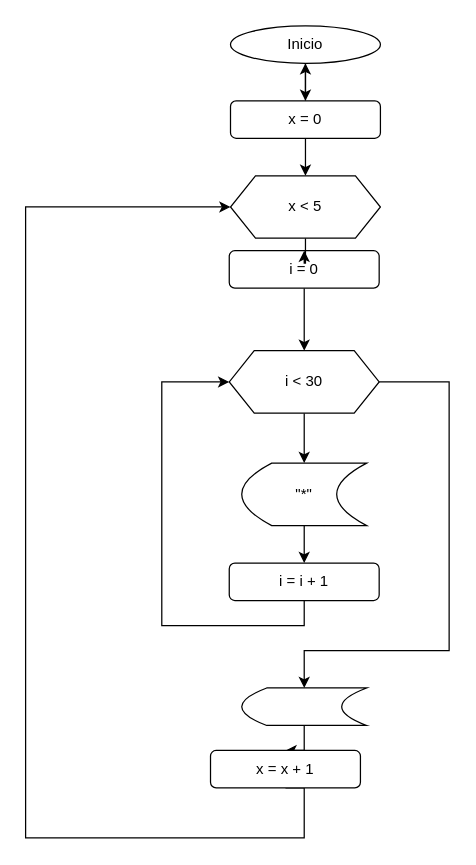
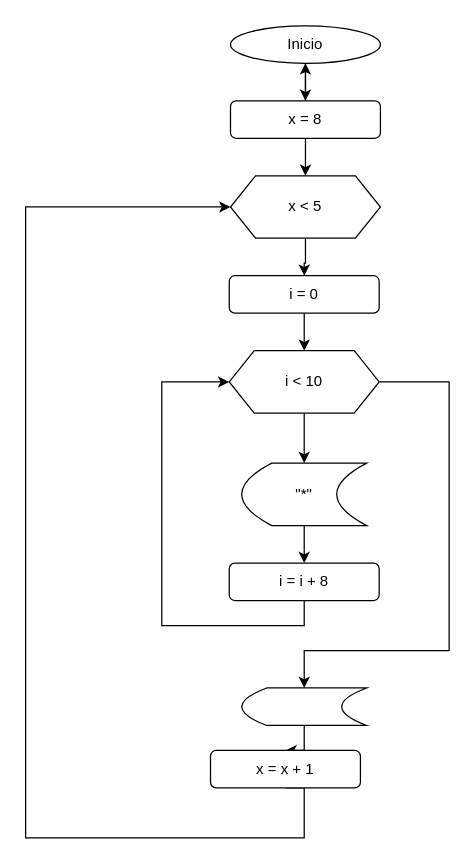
node "x = 0": label "x = 0" -> "x = 8"
node "i = 0": moved (304, 269) -> (304, 294)
node "i < 30": label "i < 30" -> "i < 10"
node "i = i + 1": label "i = i + 1" -> "i = i + 8"
